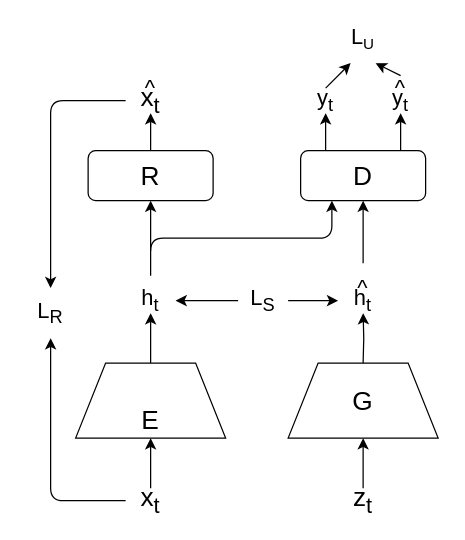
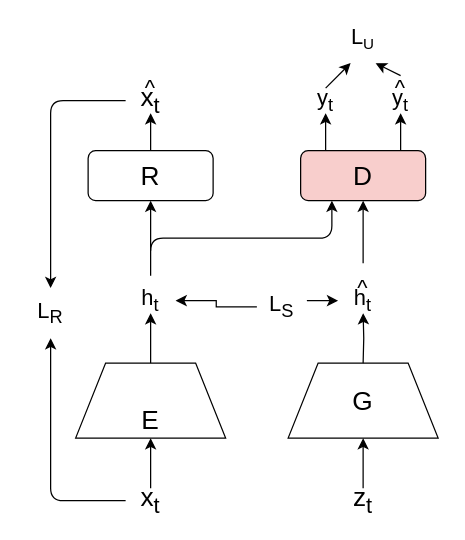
node "D": fillcolor #ffffff -> #f8cecc
node "LS": moved (263, 301) -> (282, 307)
